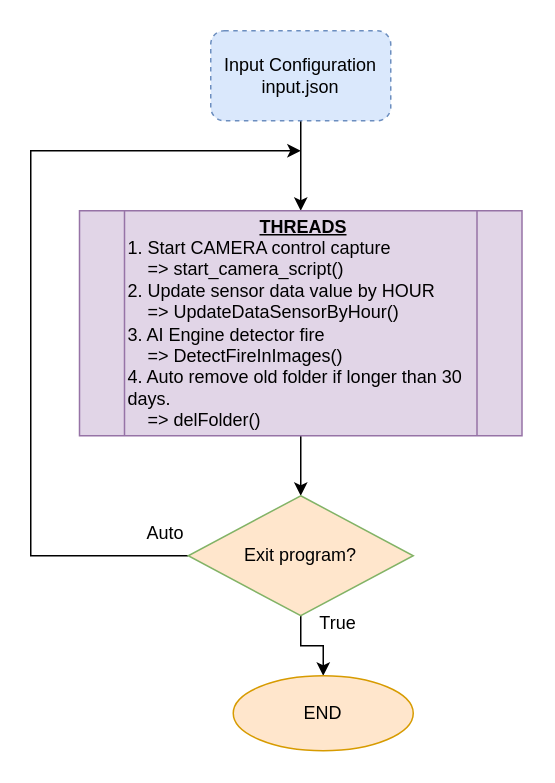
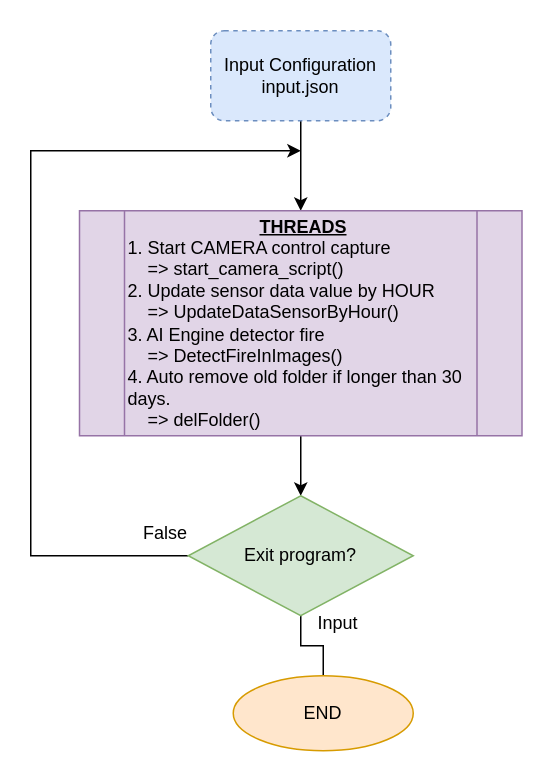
node "Auto": label "Auto" -> "False"
node "Exit program?": fillcolor #ffe6cc -> #d5e8d4
node "True": label "True" -> "Input"
edge "Exit program?" -> "END": arrowhead classic -> none
